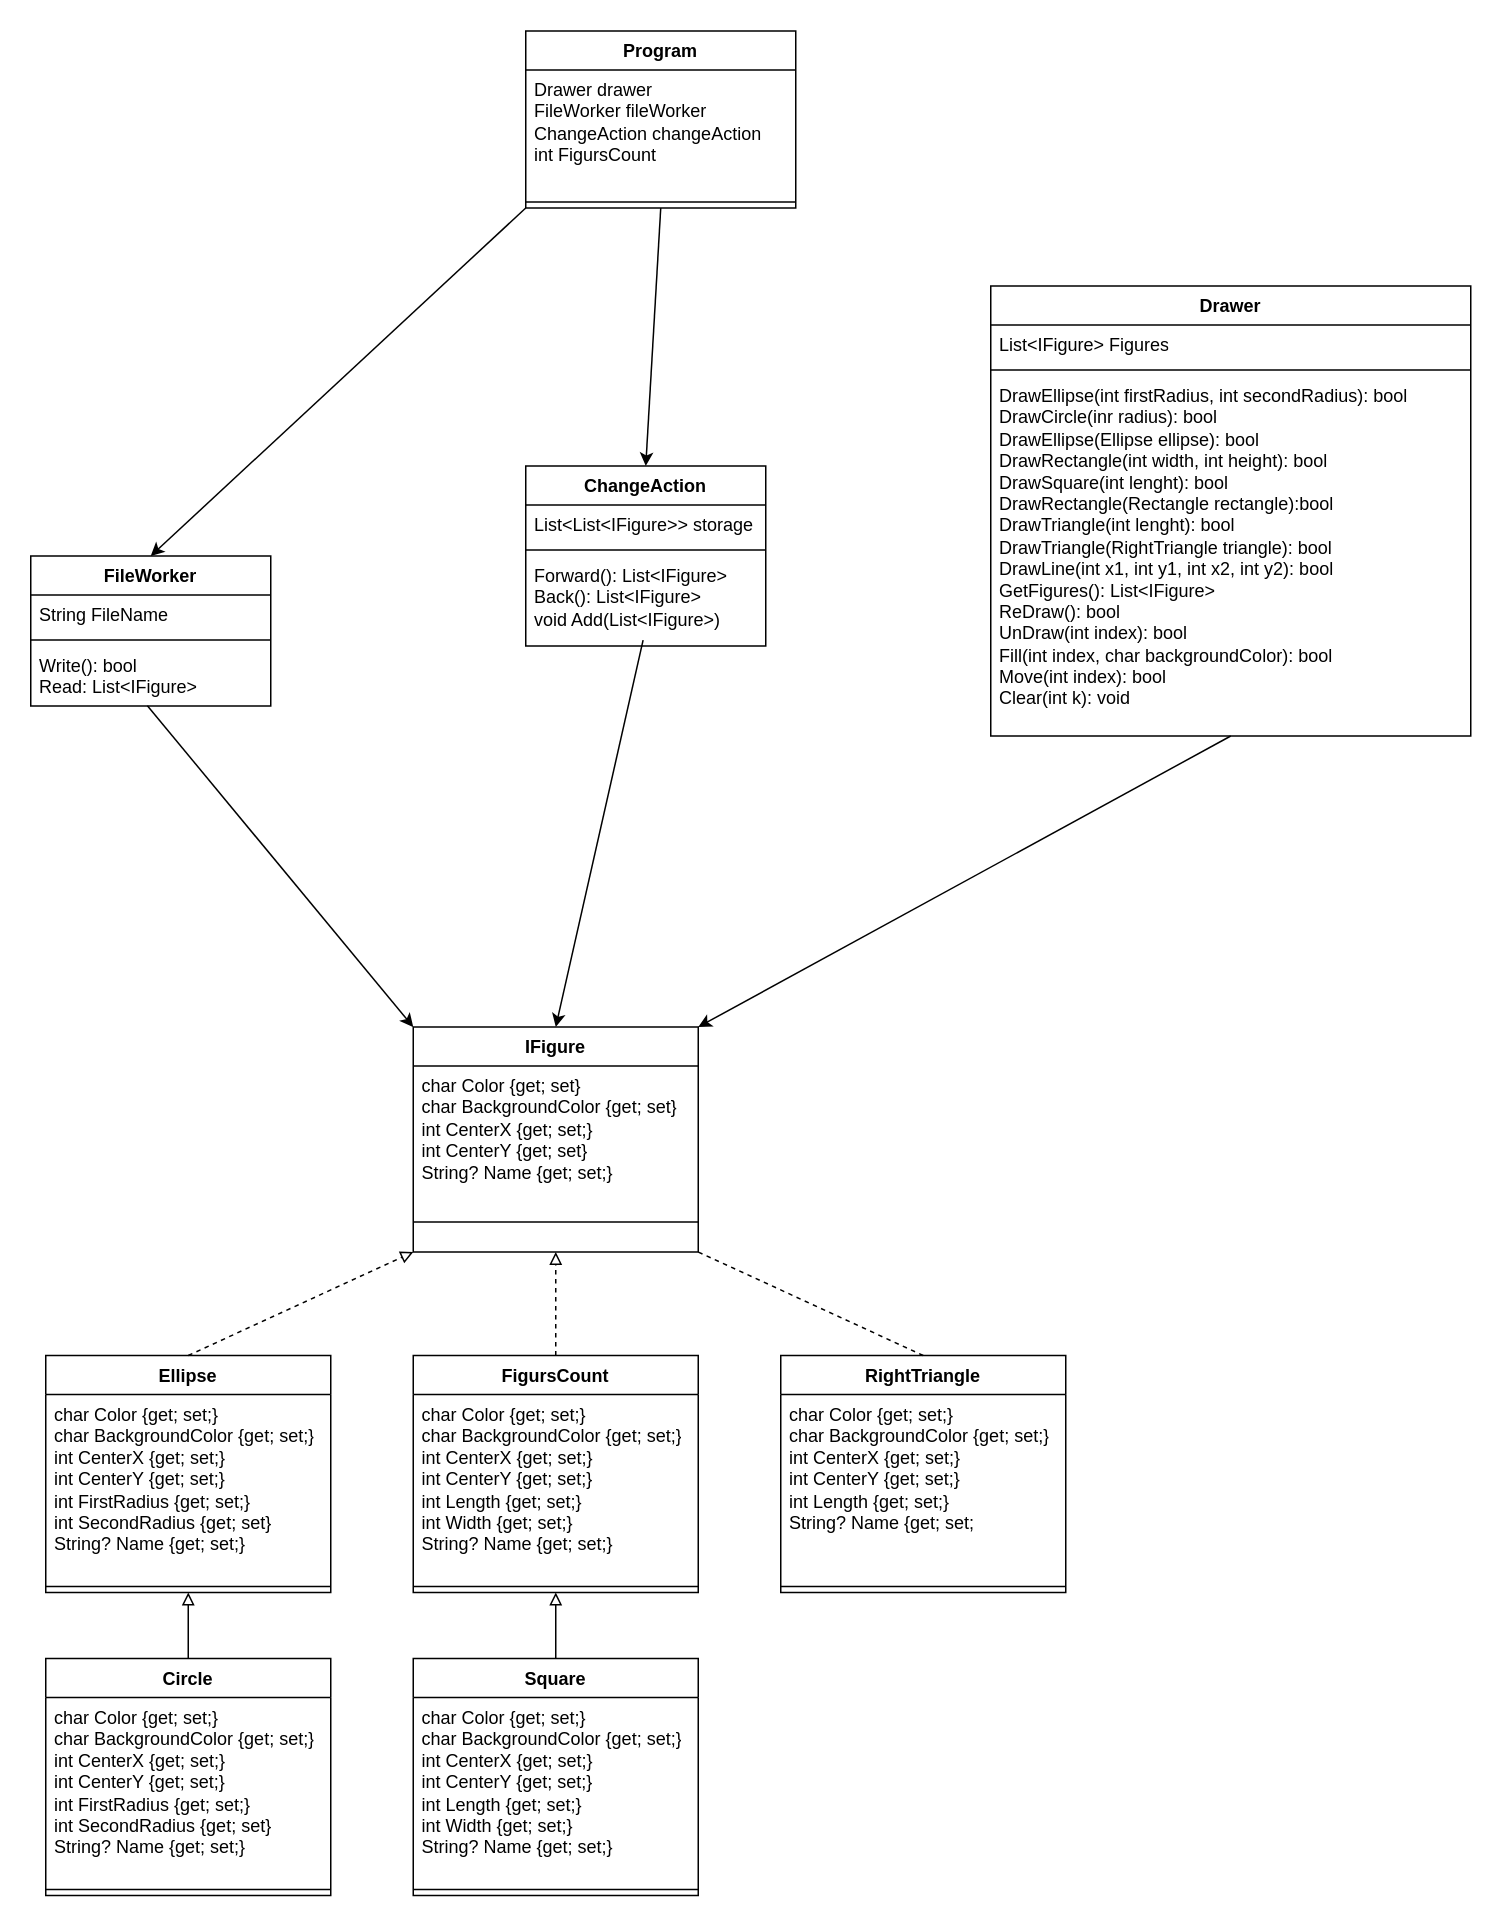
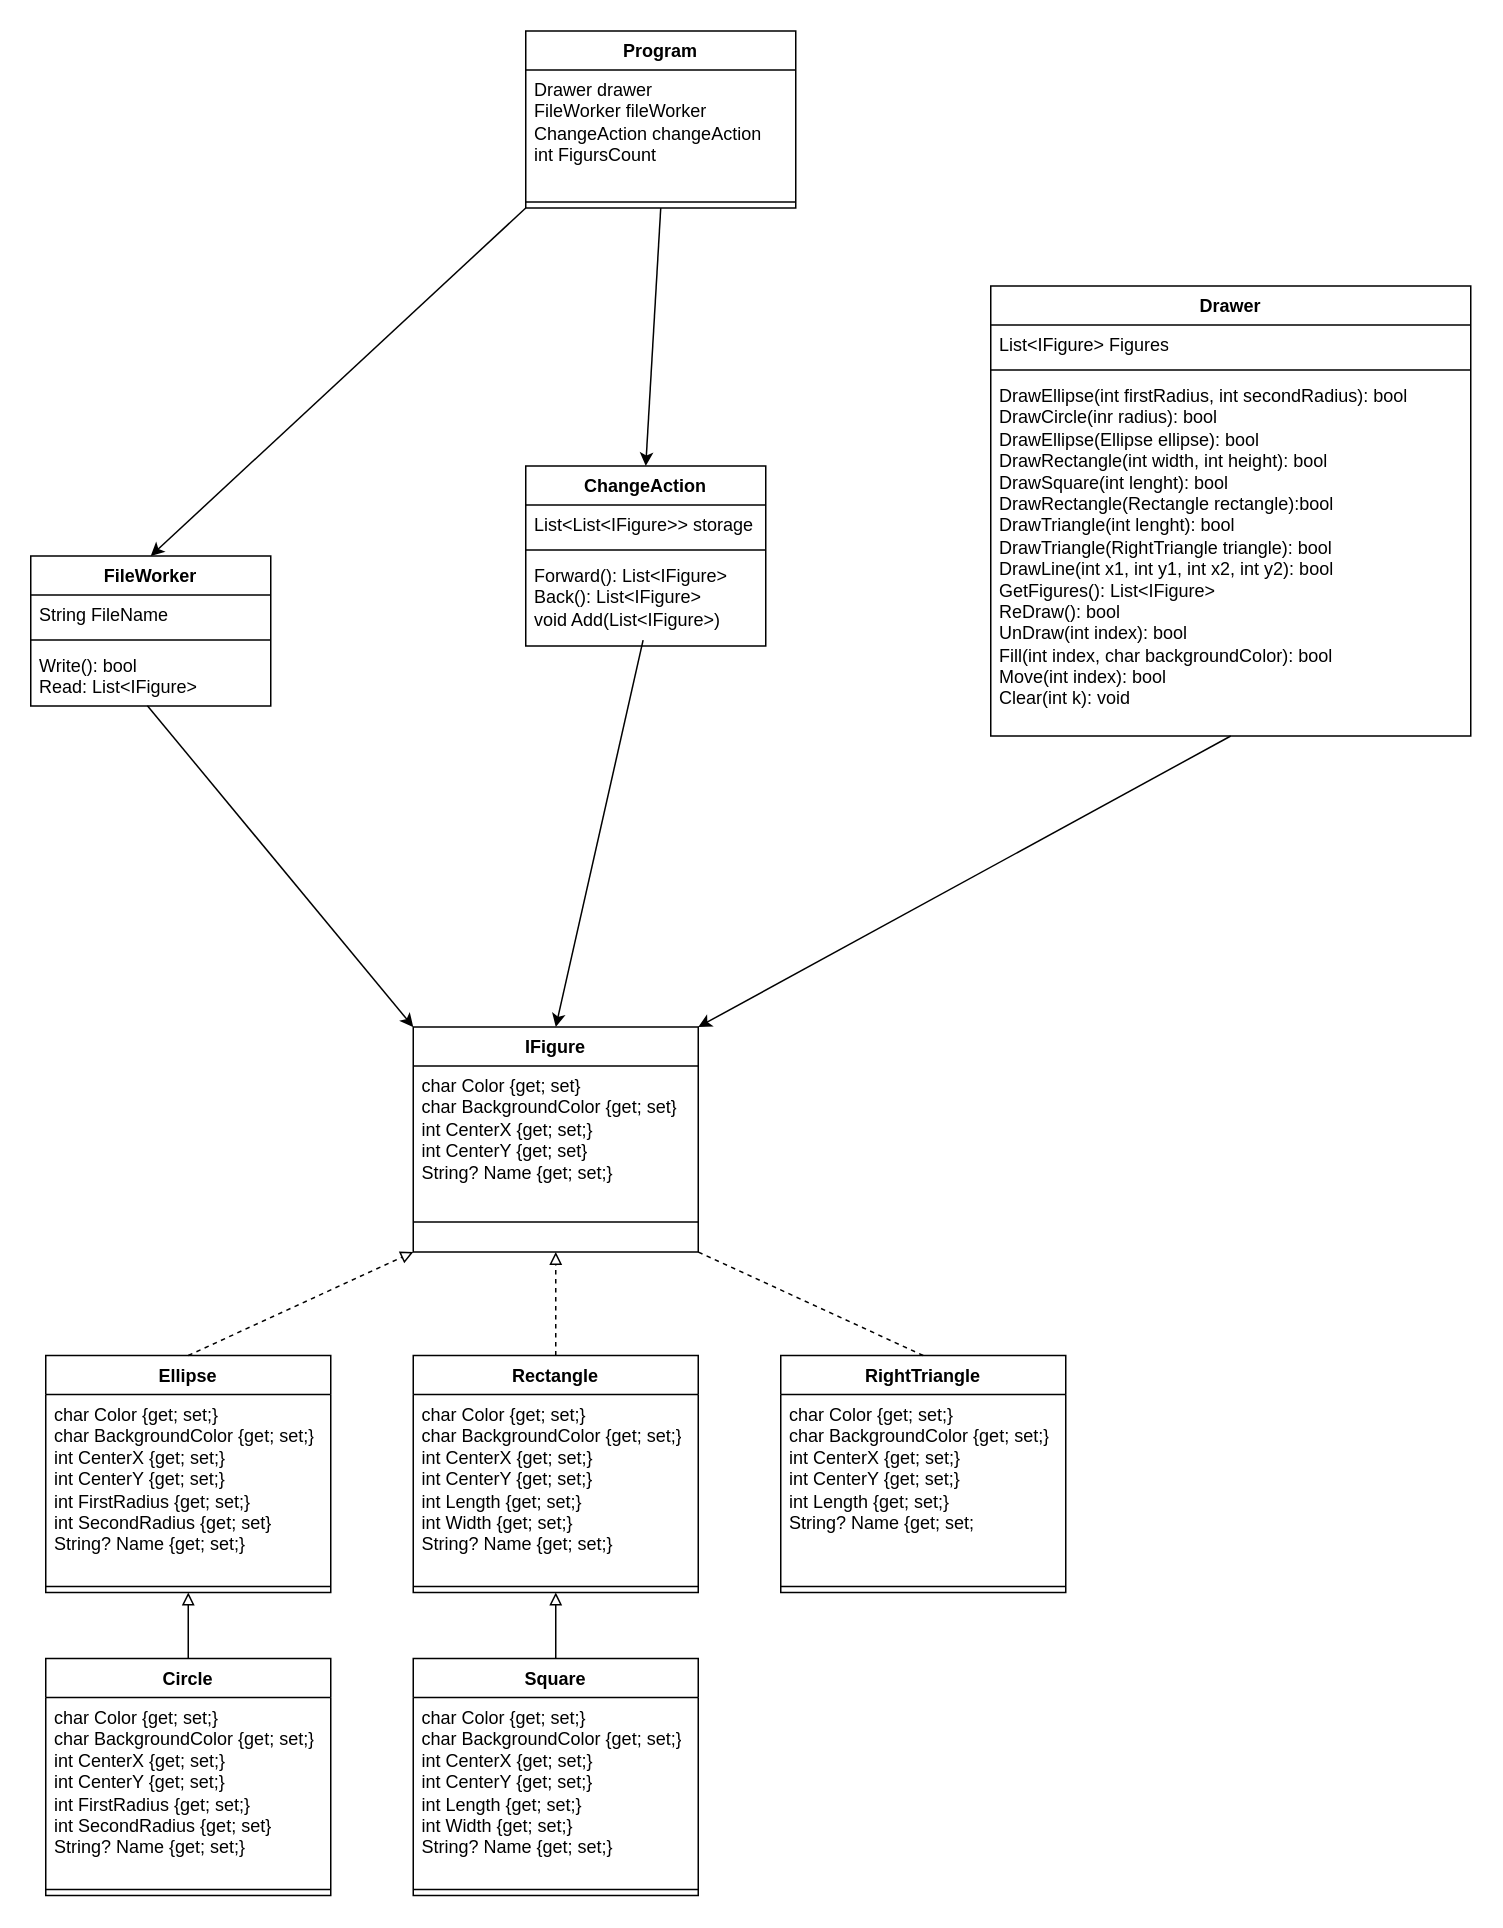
node "FigursCount": label "FigursCount" -> "Rectangle"
